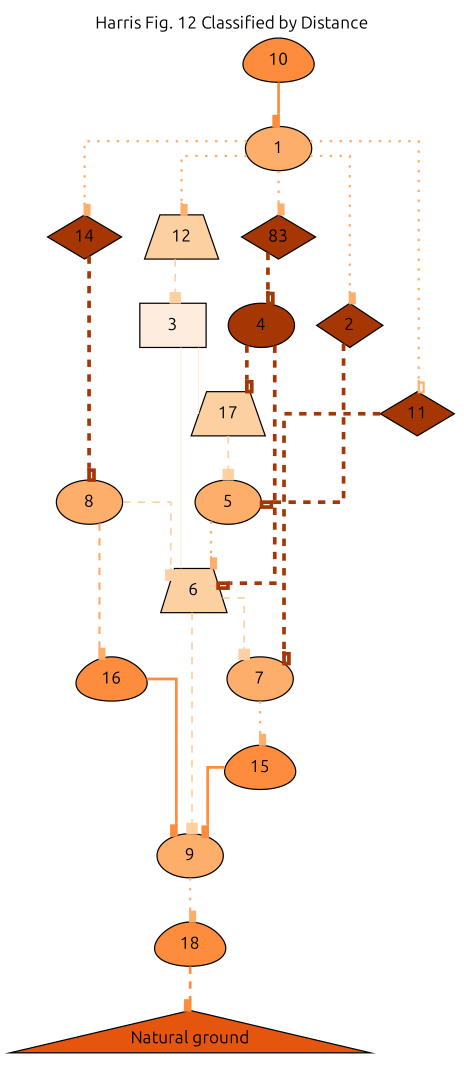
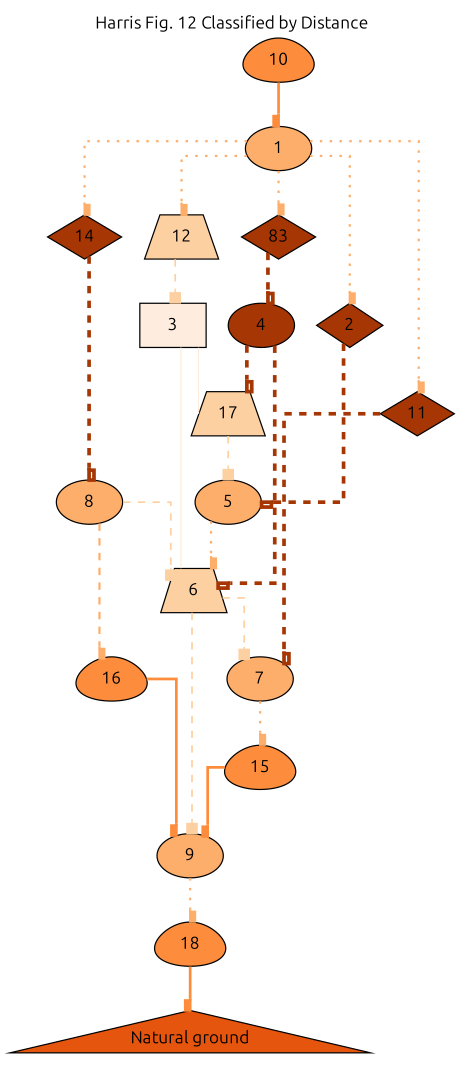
edge "1" -> "11": arrowhead olbox -> lbox
edge "18" -> "Natural ground": style dashed -> bold
